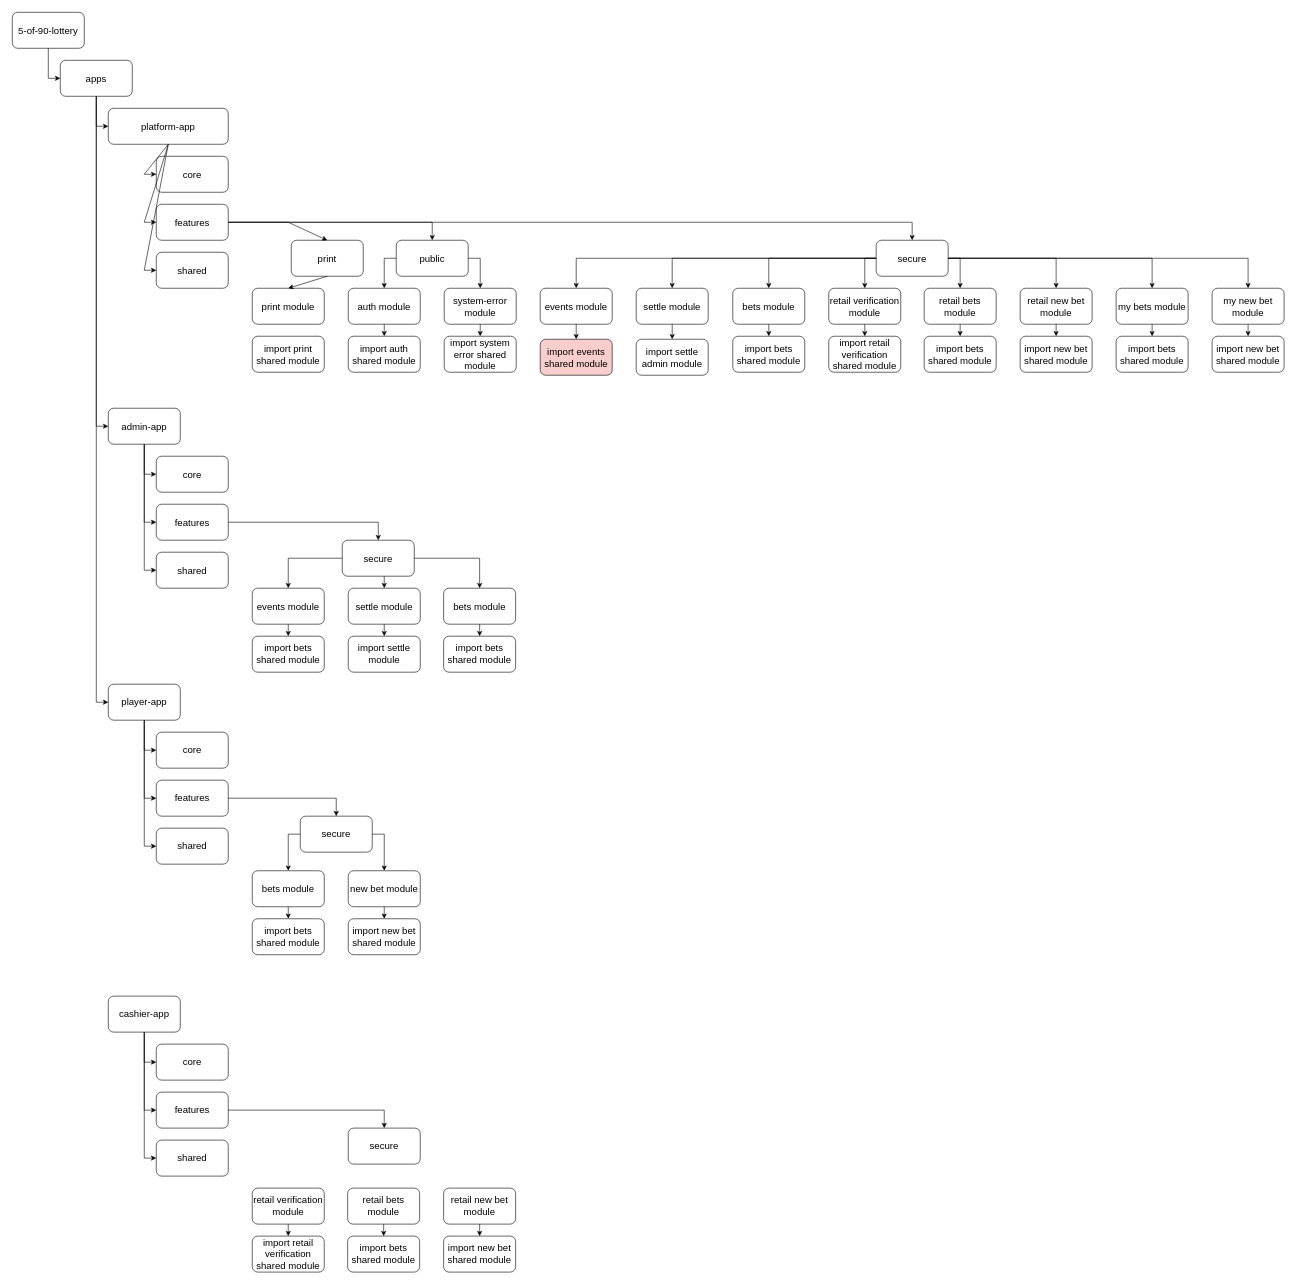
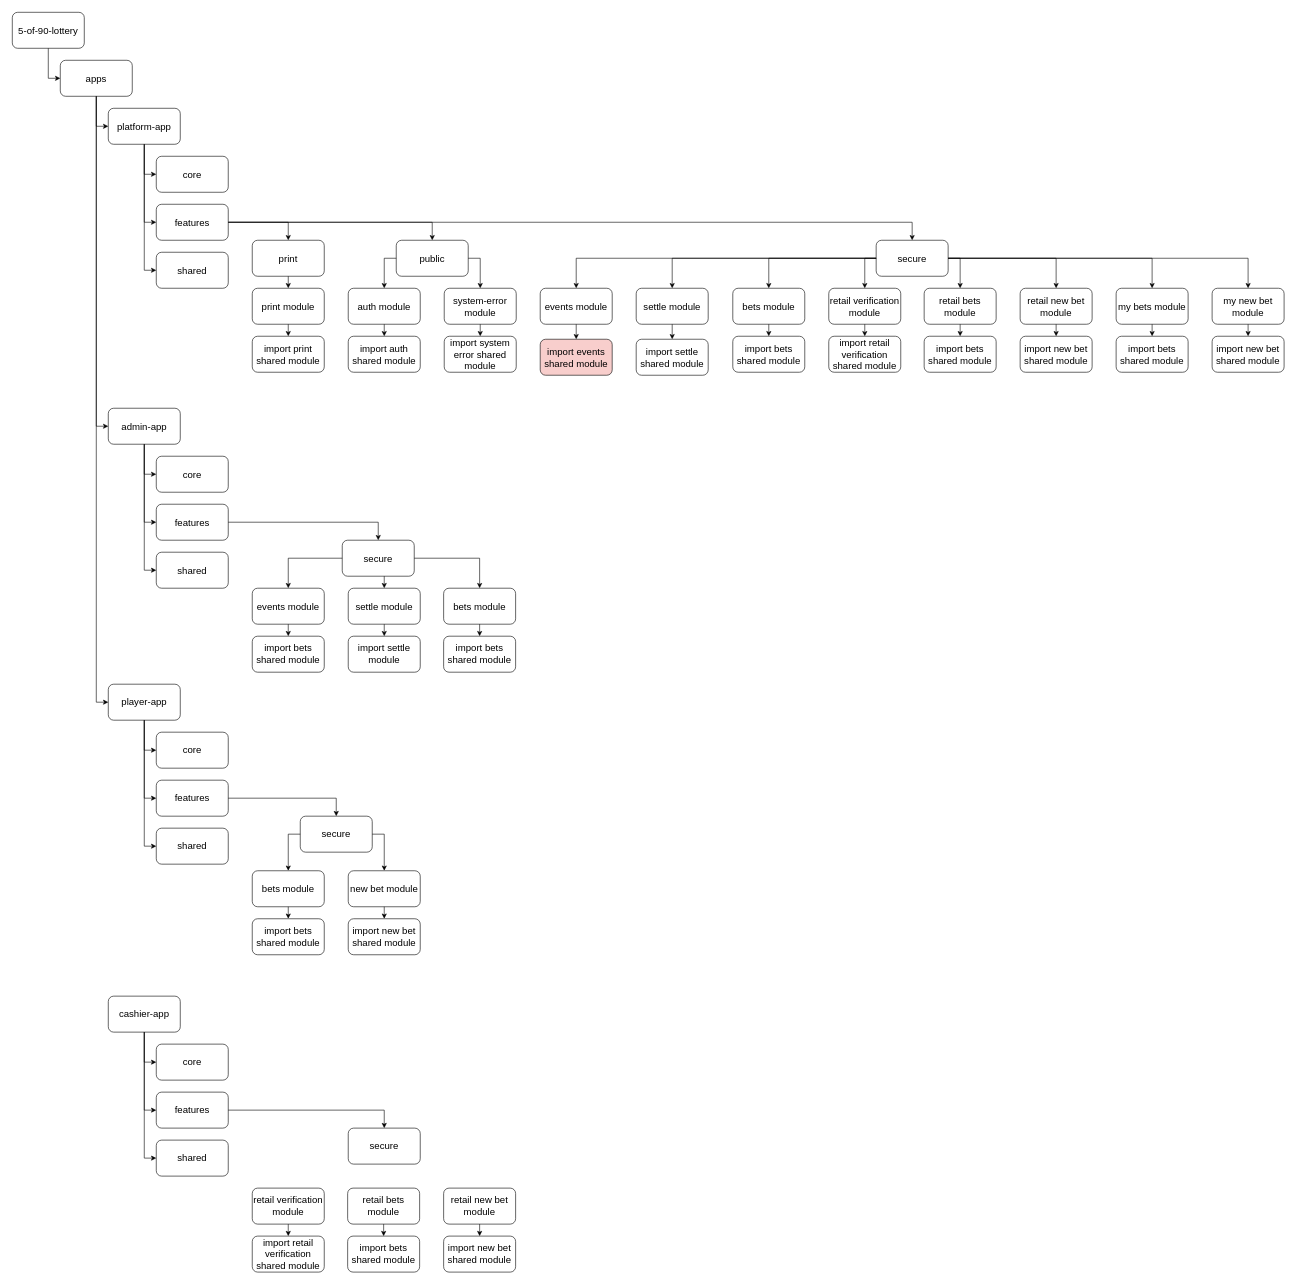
node "platform-app": size 120x36 -> 72x36
node "print": moved (327, 258) -> (288, 258)
edge "print module" -> "import print shared module": added
node "import settle admin module": label "import settle admin module" -> "import settle shared module"
